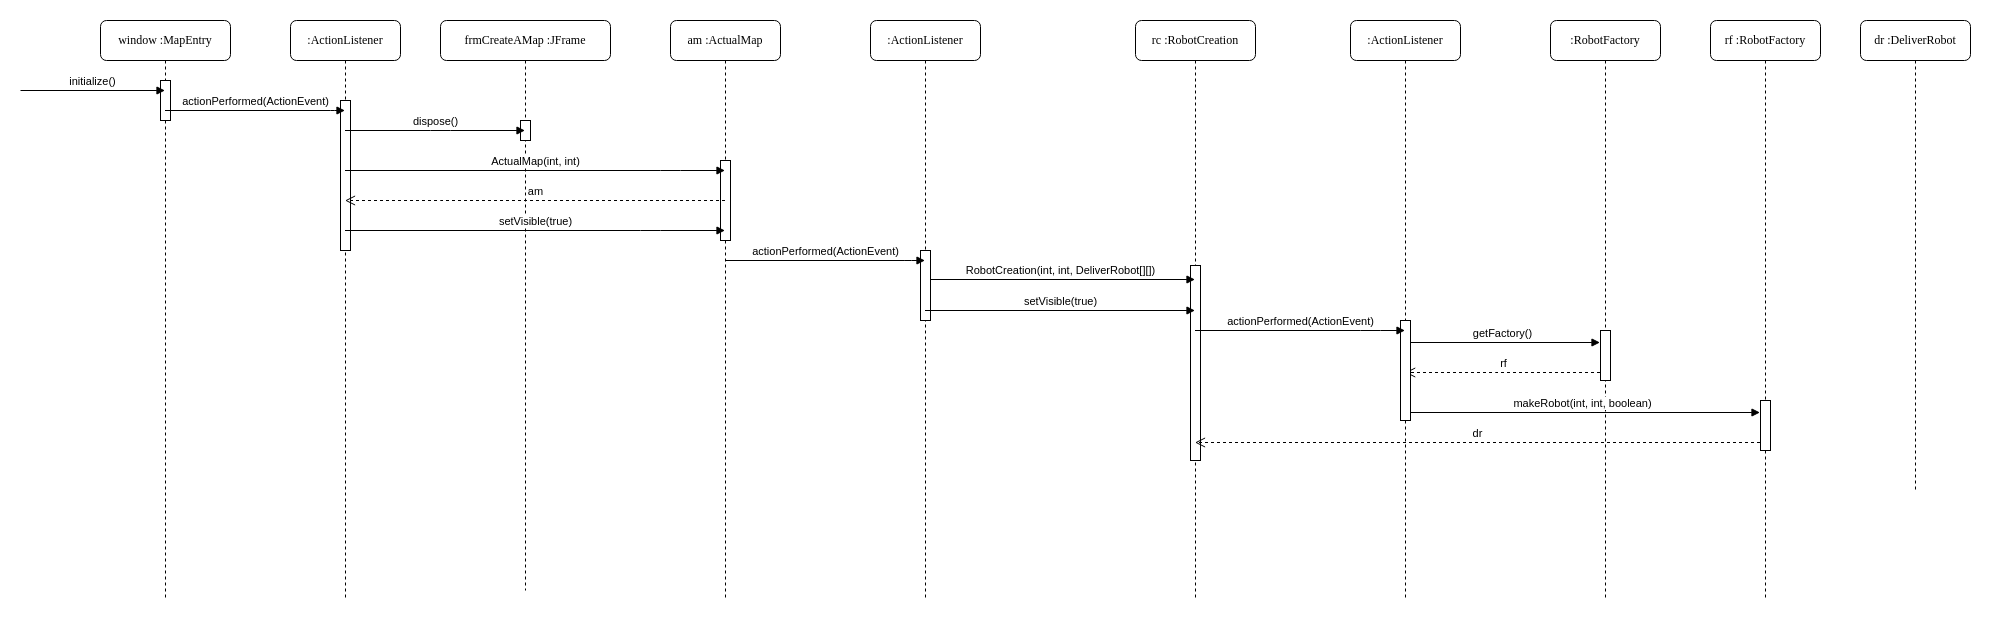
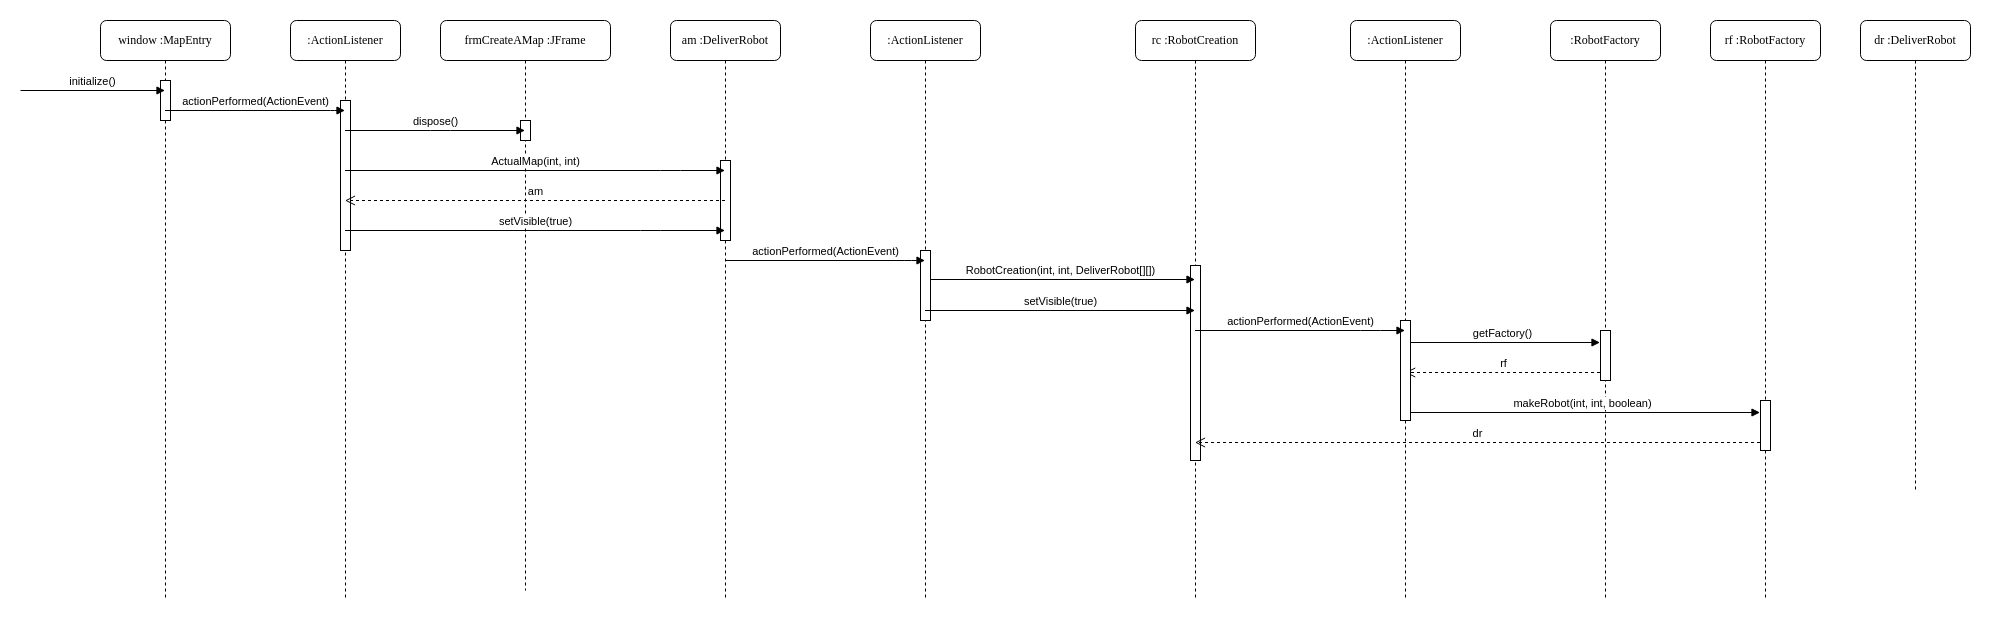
node "am :ActualMap": label "am :ActualMap" -> "am :DeliverRobot"
